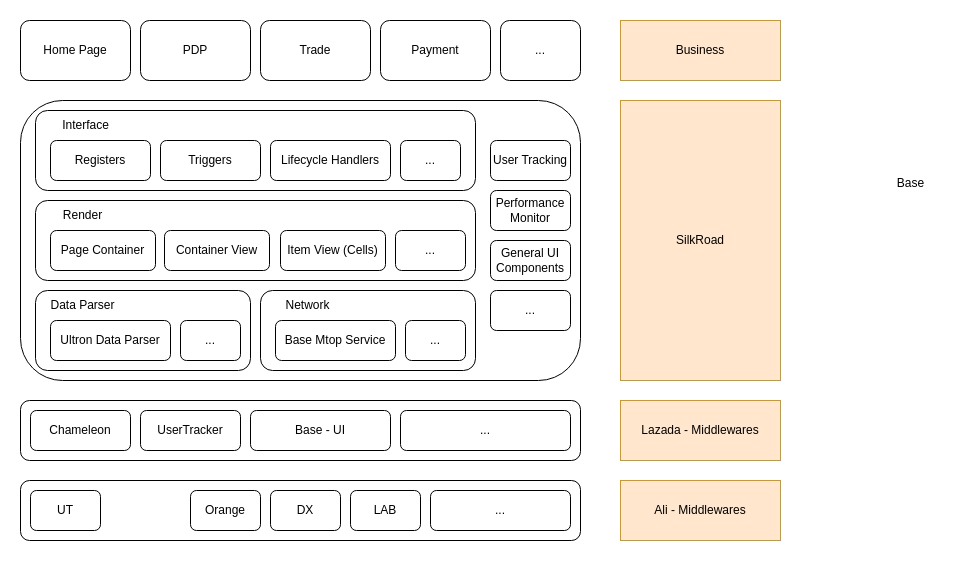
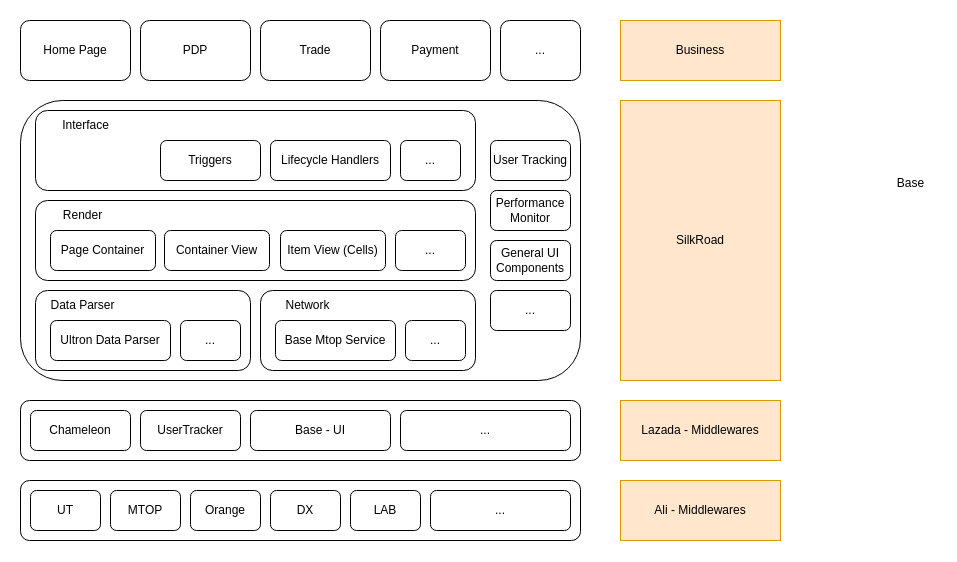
node "Registers": removed
node "MTOP": added
